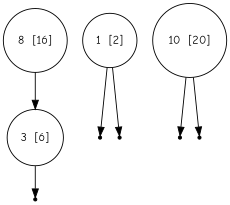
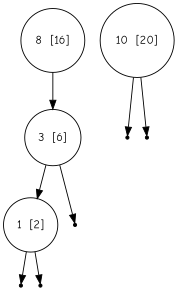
edge "3  [6]" -> "1  [2]": added
